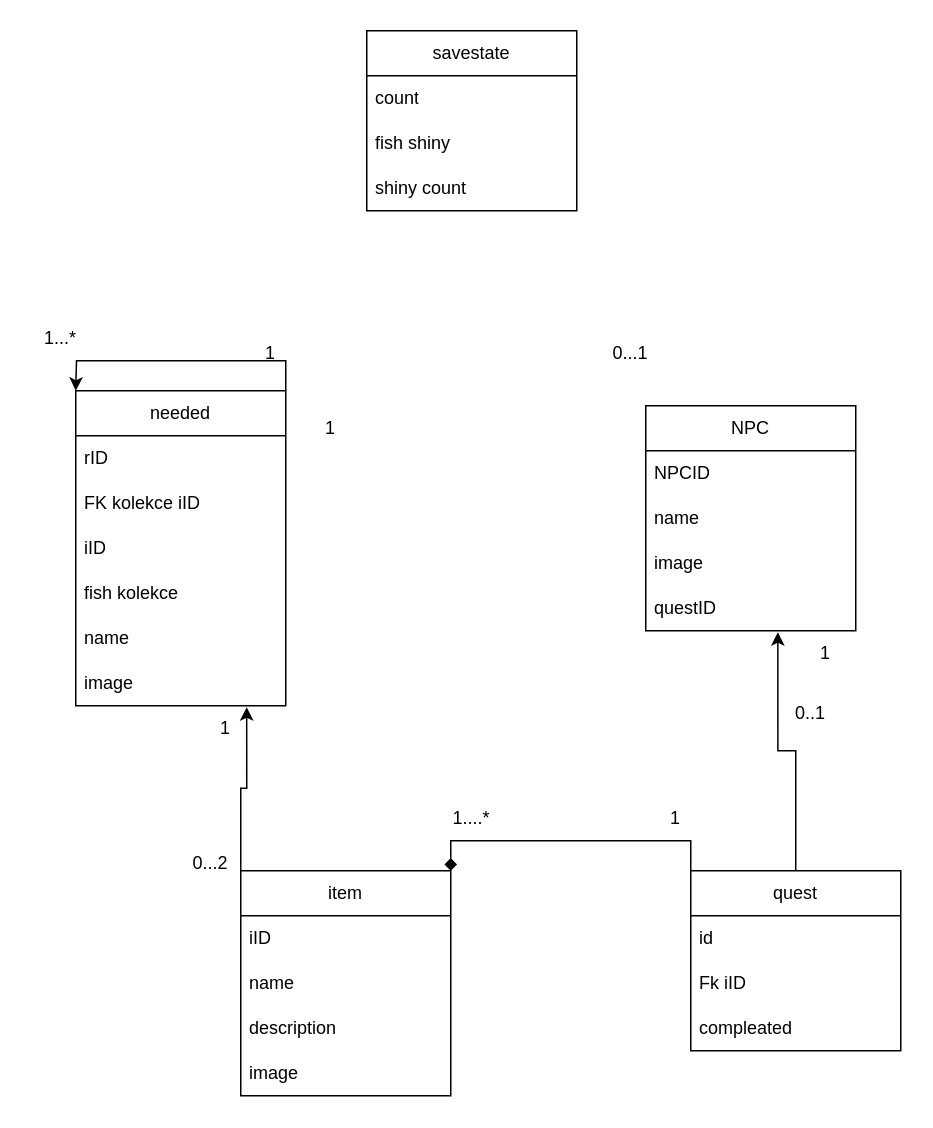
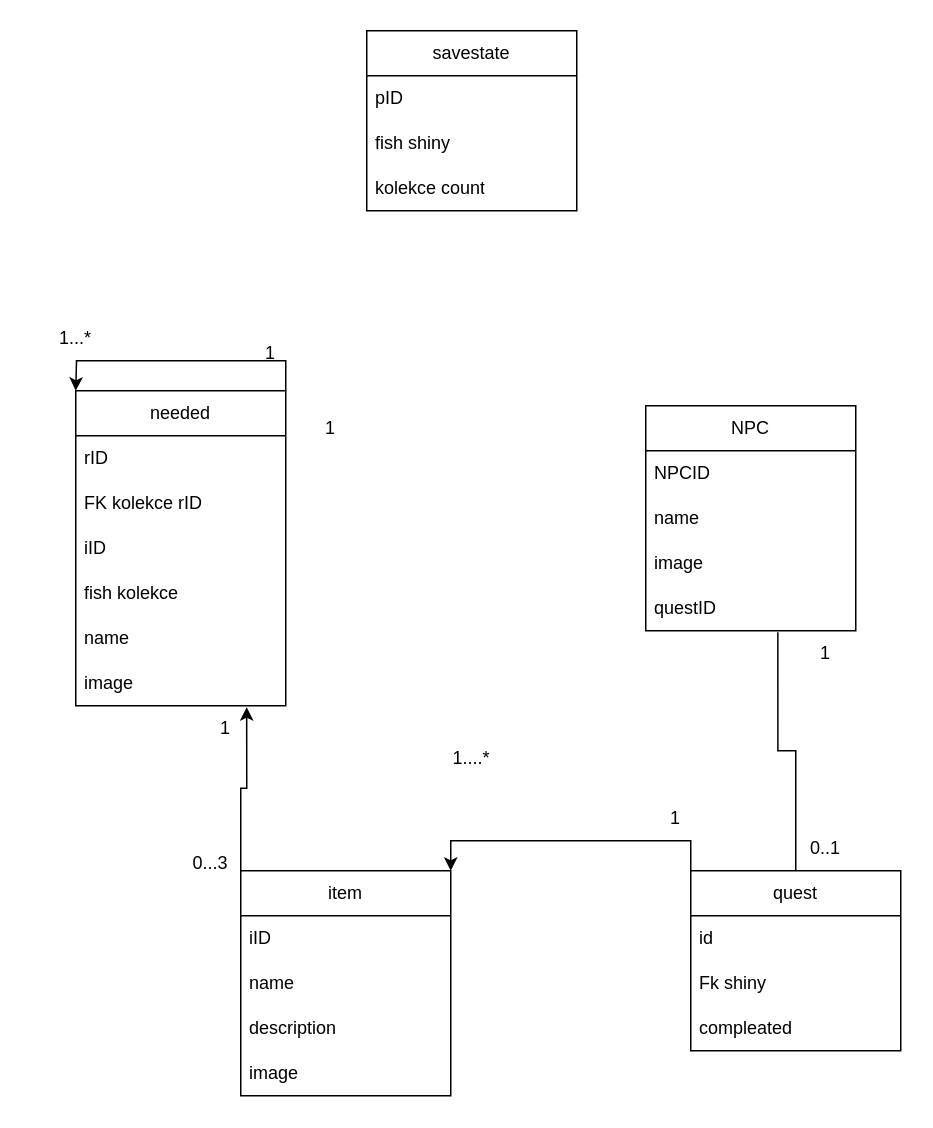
node "count": label "count" -> "pID"
node "shiny count": label "shiny count" -> "kolekce count"
node "1...*": moved (61, 338) -> (76, 338)
node "0...1": removed
node "FK kolekce iID": label "FK kolekce iID" -> "FK kolekce rID"
edge "quest" -> "questID": arrowhead classic -> none
node "0..1": moved (811, 713) -> (826, 848)
node "1....*": moved (472, 818) -> (472, 758)
edge "quest" -> "item": arrowhead diamond -> classic
node "0...2": label "0...2" -> "0...3"
node "Fk iID": label "Fk iID" -> "Fk shiny"
